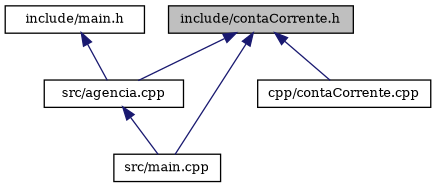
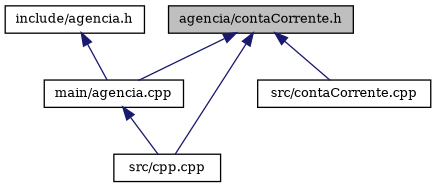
node "include/main.h": label "include/main.h" -> "include/agencia.h"
node "include/contaCorrente.h": label "include/contaCorrente.h" -> "agencia/contaCorrente.h"
node "src/agencia.cpp": label "src/agencia.cpp" -> "main/agencia.cpp"
node "cpp/contaCorrente.cpp": label "cpp/contaCorrente.cpp" -> "src/contaCorrente.cpp"
node "src/main.cpp": label "src/main.cpp" -> "src/cpp.cpp"
